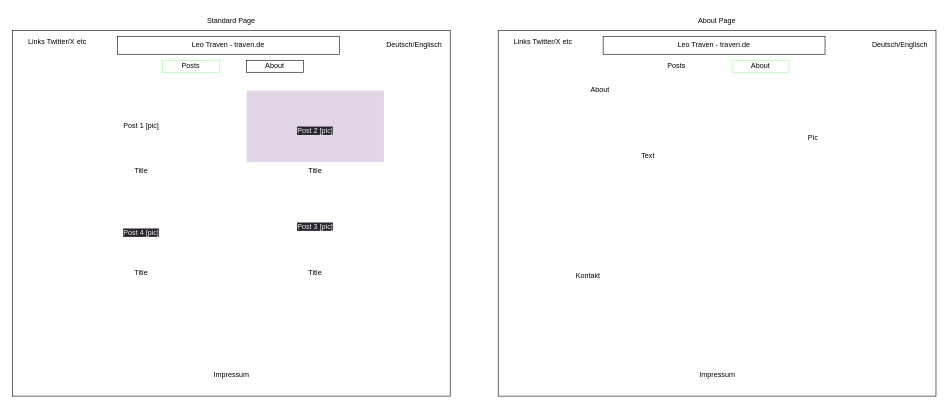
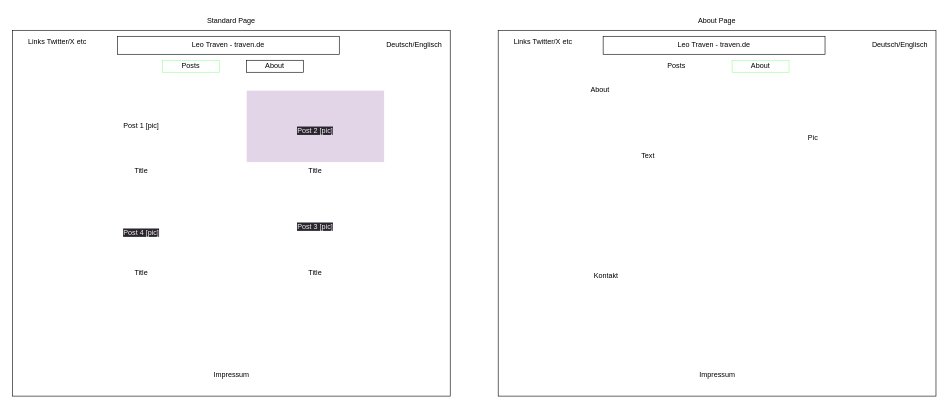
node "Kontakt": size 84x36 -> 120x36
